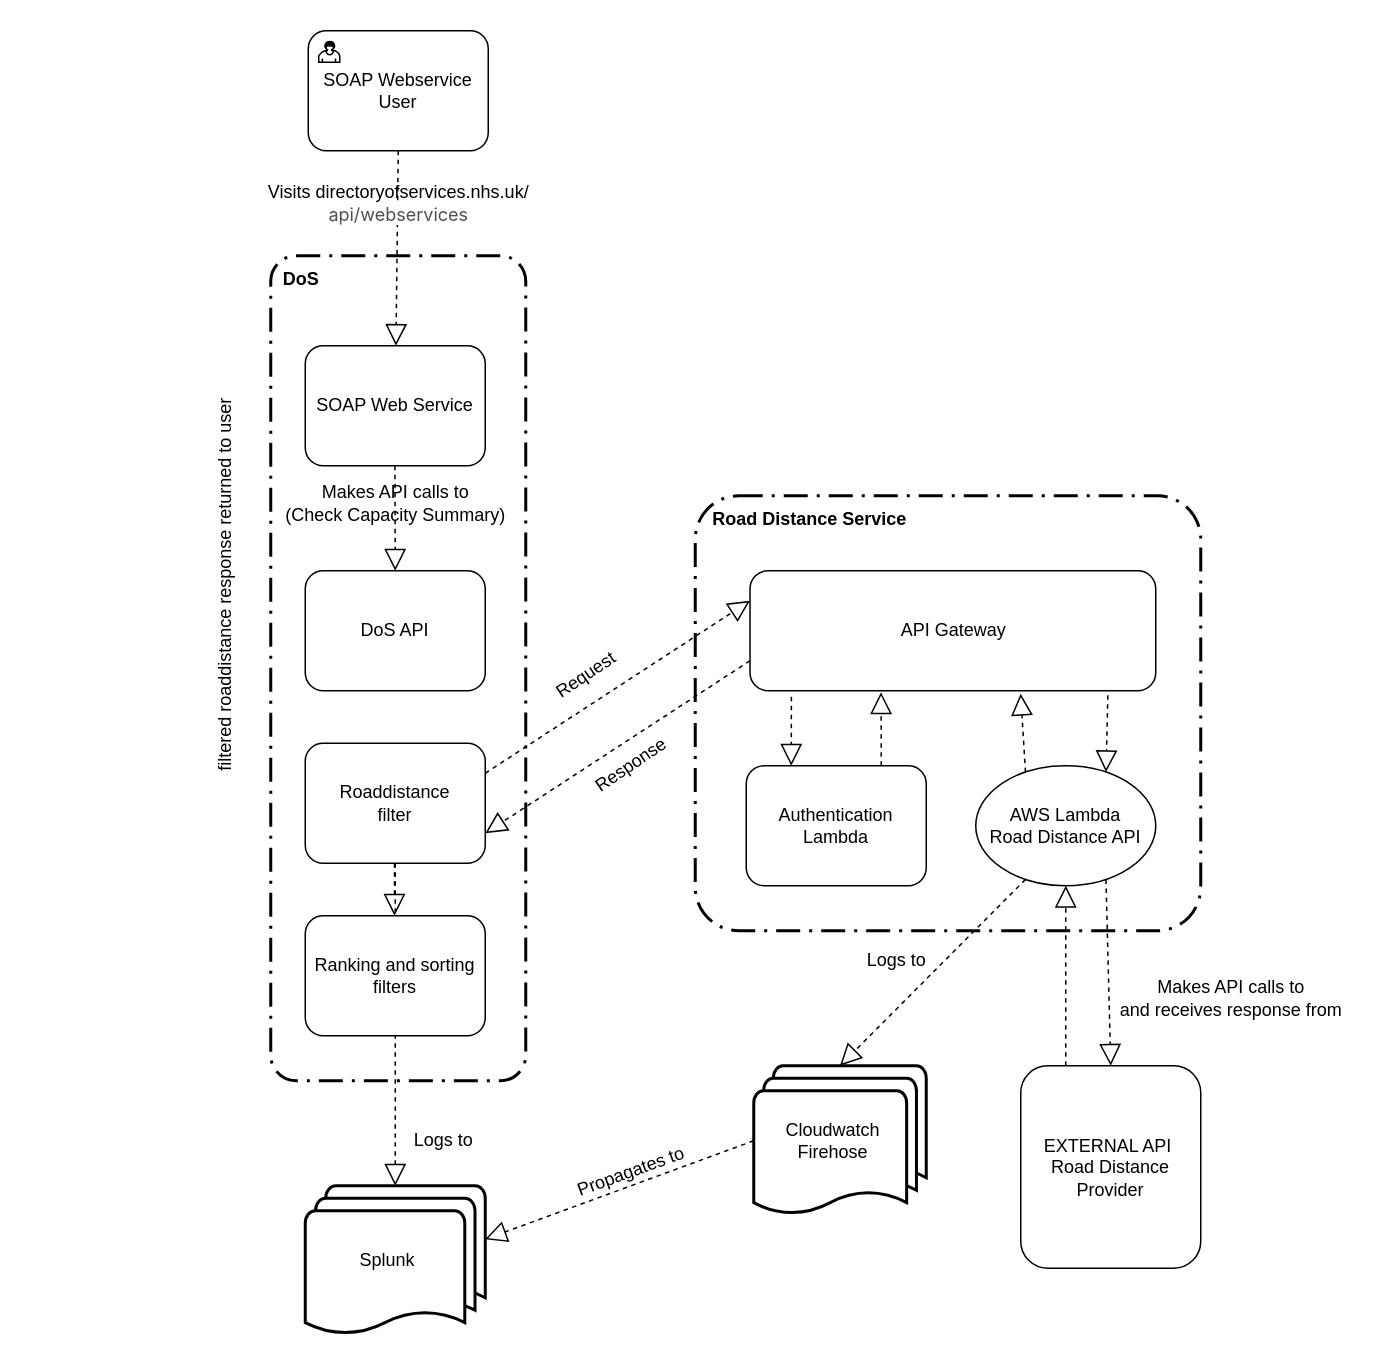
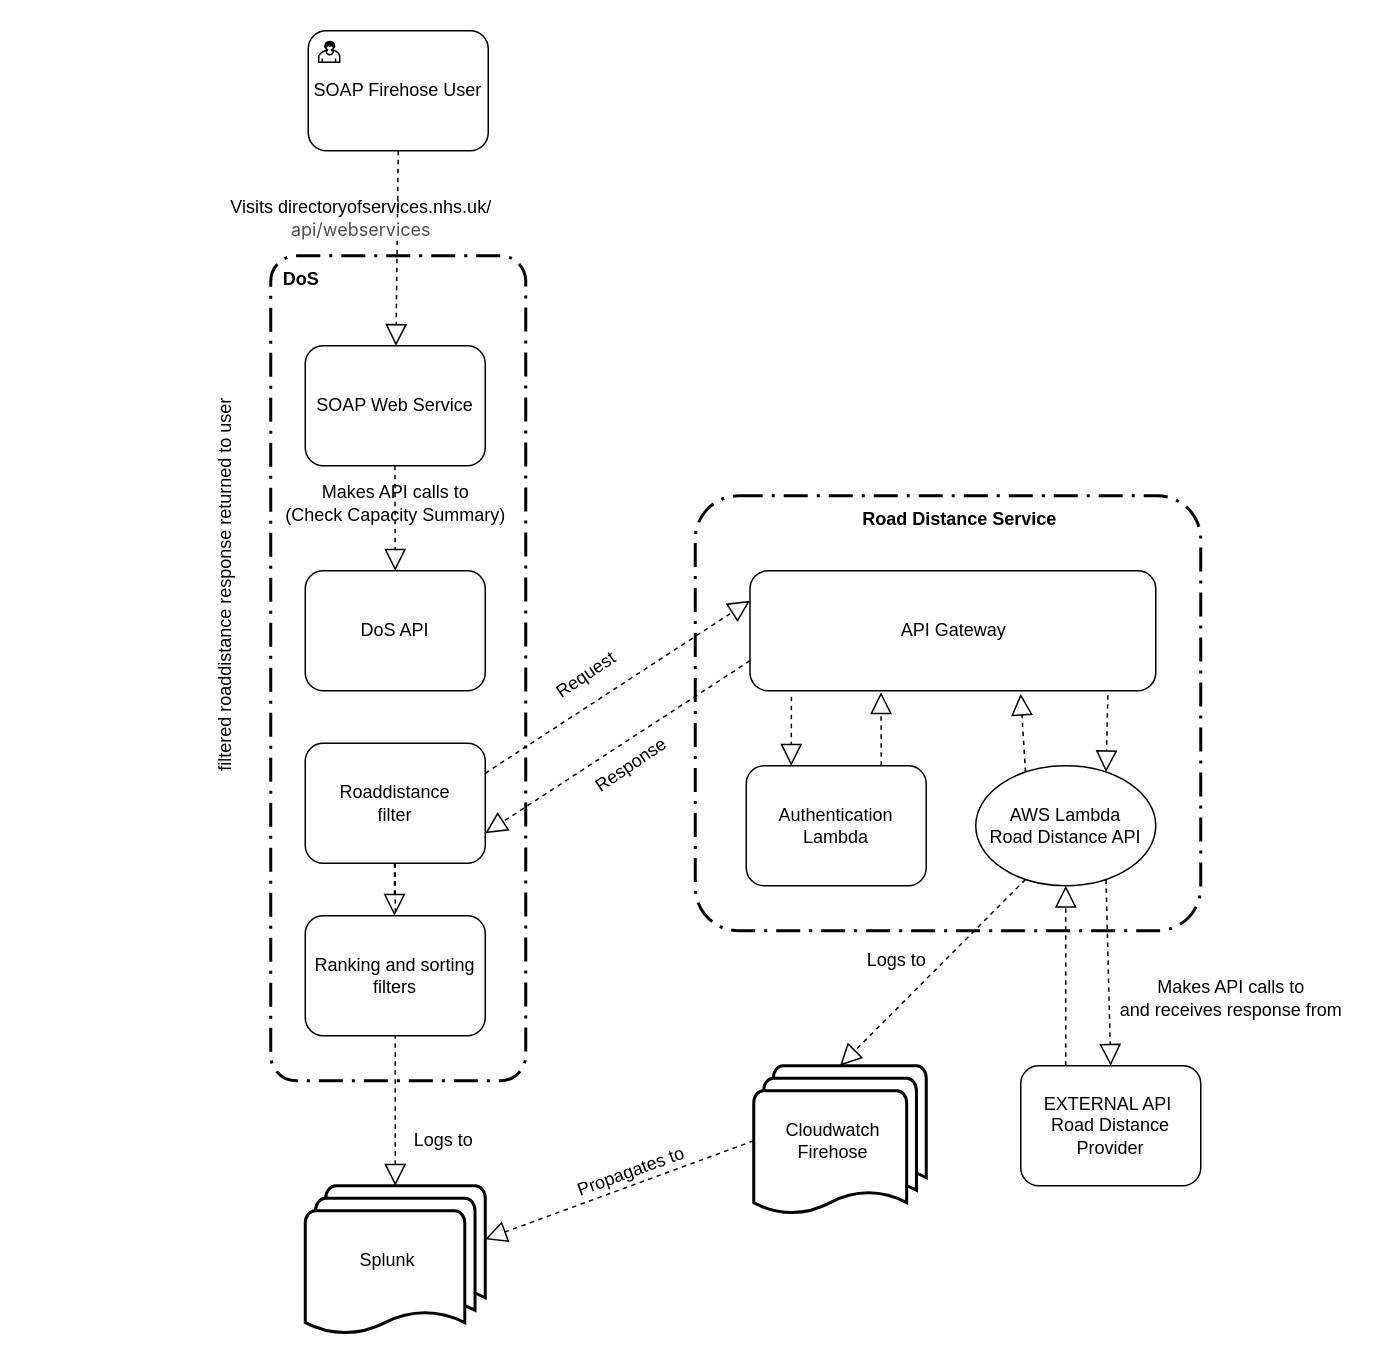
node "SOAP Webservice User": label "SOAP Webservice User" -> "SOAP Firehose User"
node "Visits directoryofservices.nhs.uk/ api/webservices": moved (398, 203) -> (361, 218)
node "Road Distance Service": moved (809, 520) -> (959, 520)
node "EXTERNAL API Road Distance Provider": size 180x203 -> 180x120
